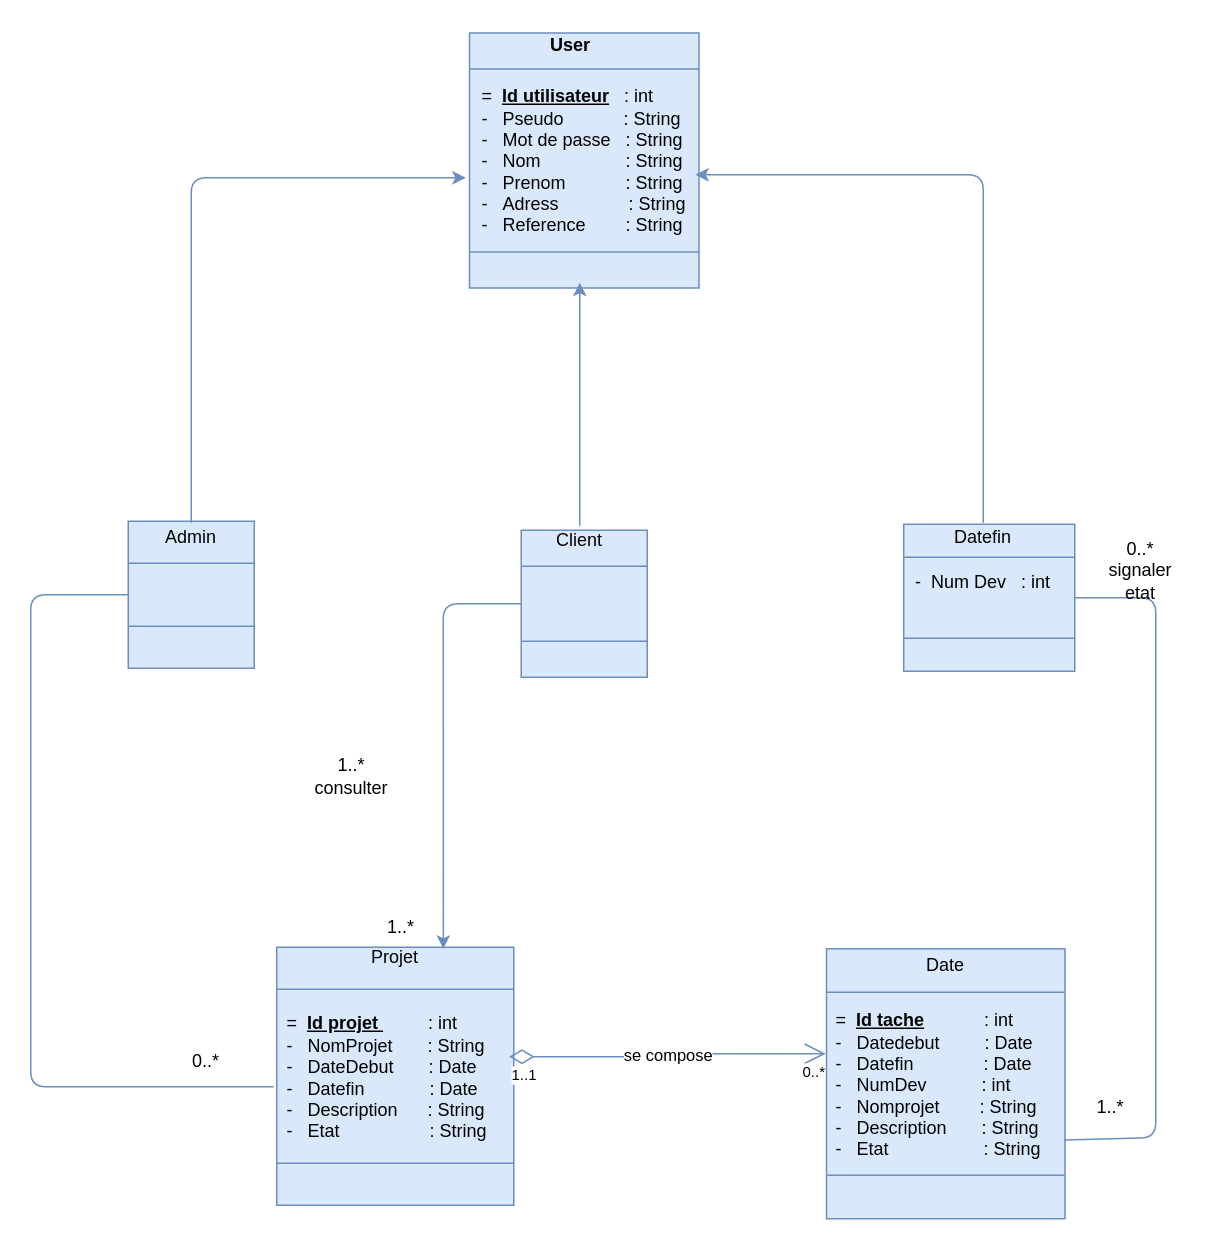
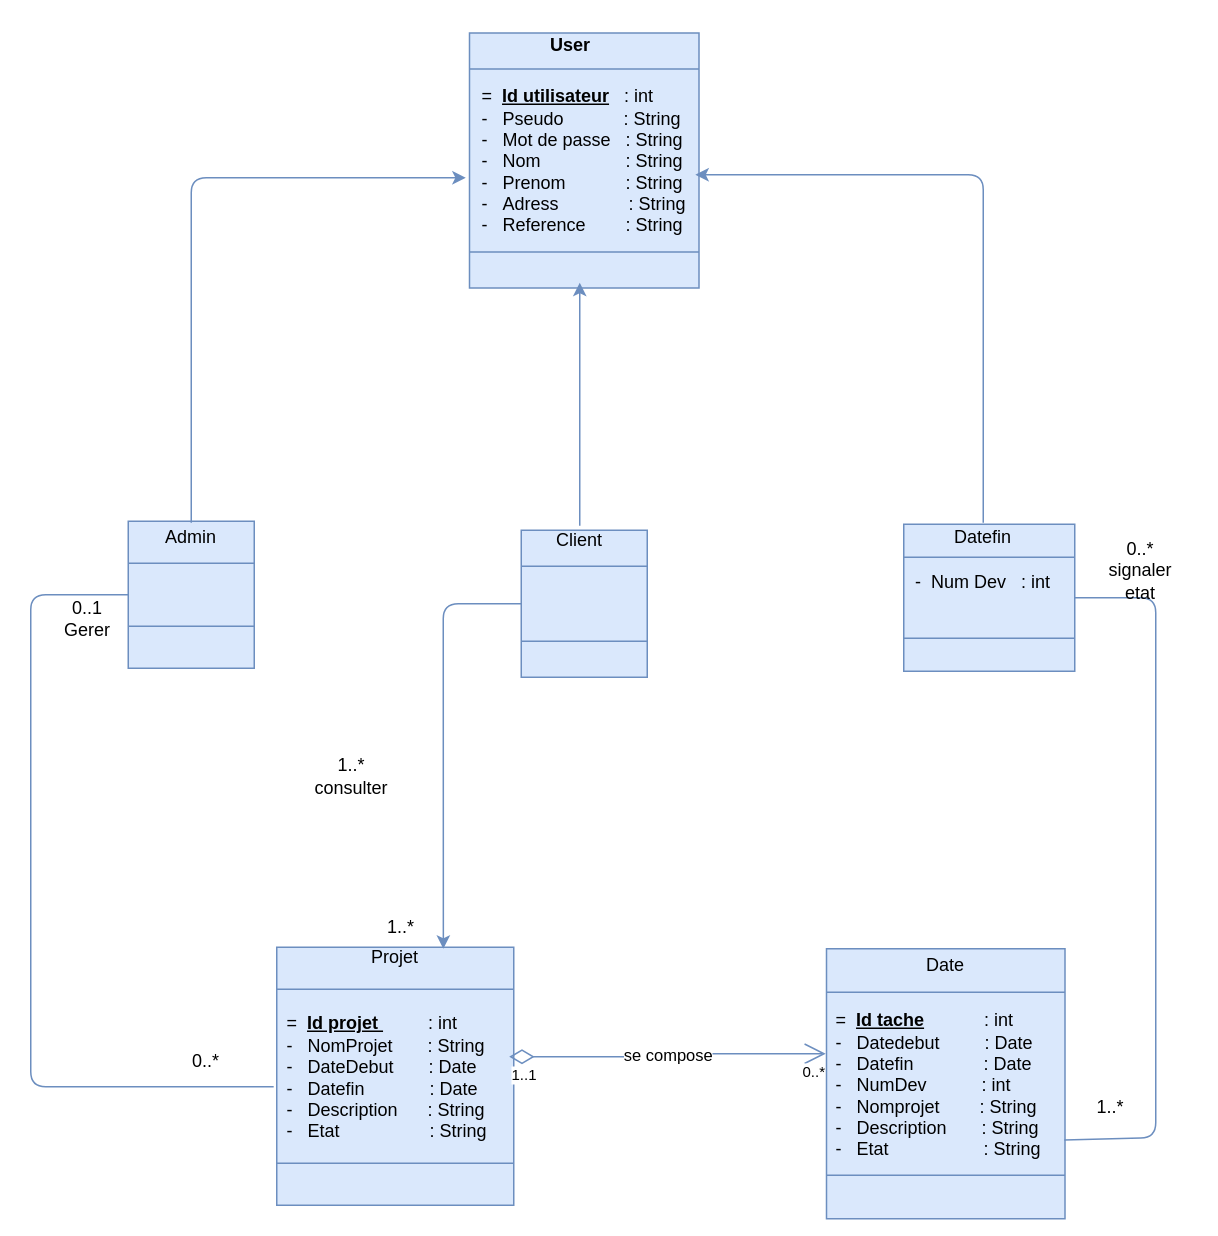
node "0..1 Gerer": added
